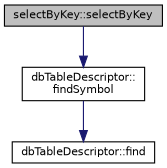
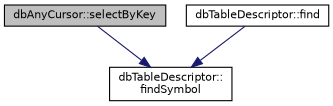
node "selectByKey::selectByKey": label "selectByKey::selectByKey" -> "dbAnyCursor::selectByKey"
edge "dbTableDescriptor:: findSymbol" -> "dbTableDescriptor::find": reversed
